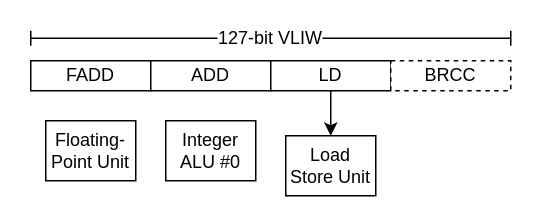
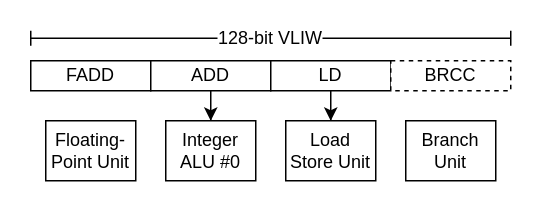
node "127-bit VLIW": label "127-bit VLIW" -> "128-bit VLIW"
edge "ADD" -> "Integer ALU #0": added
node "Branch Unit": added
node "Load Store Unit": moved (331, 166) -> (331, 151)
